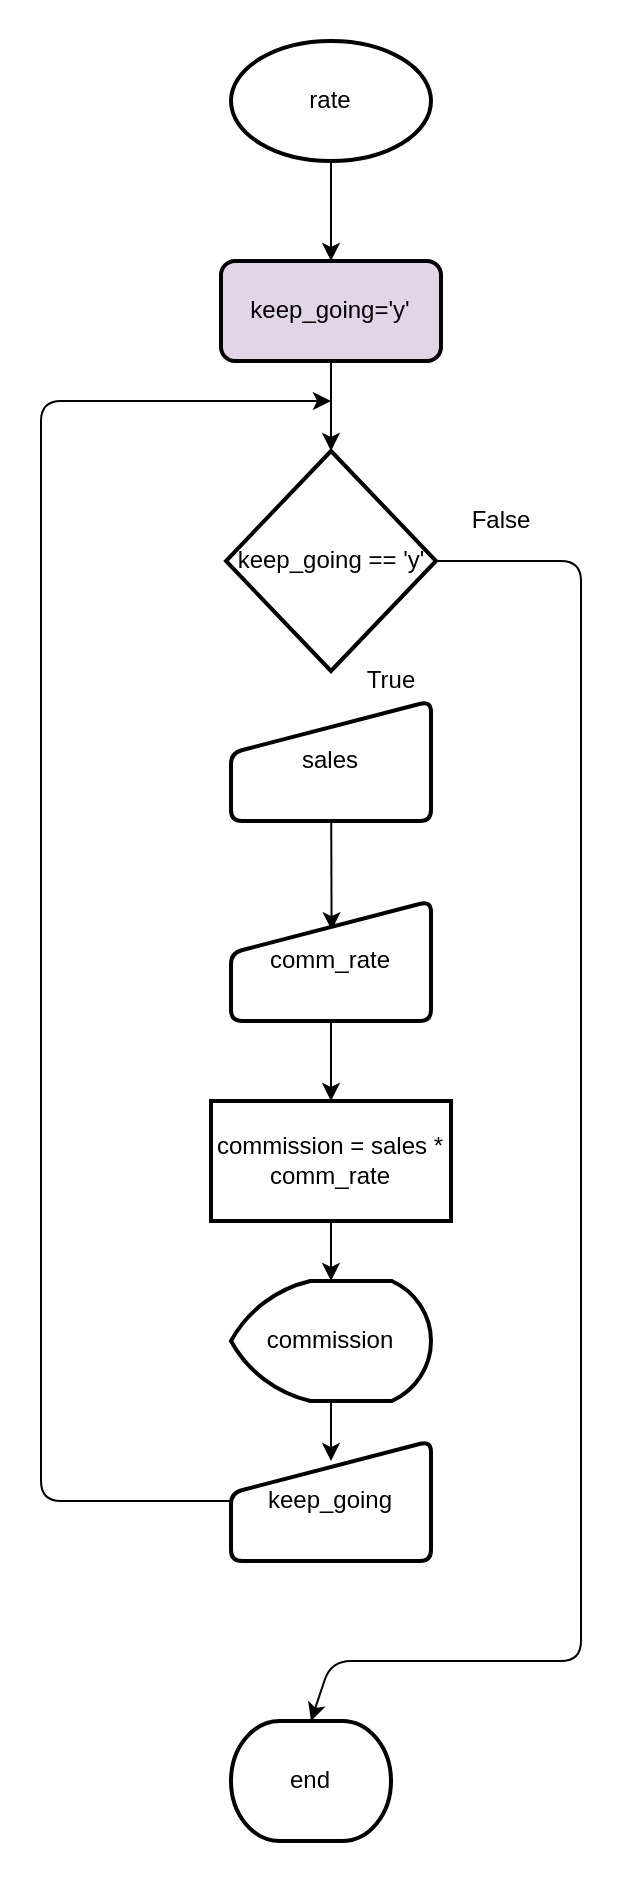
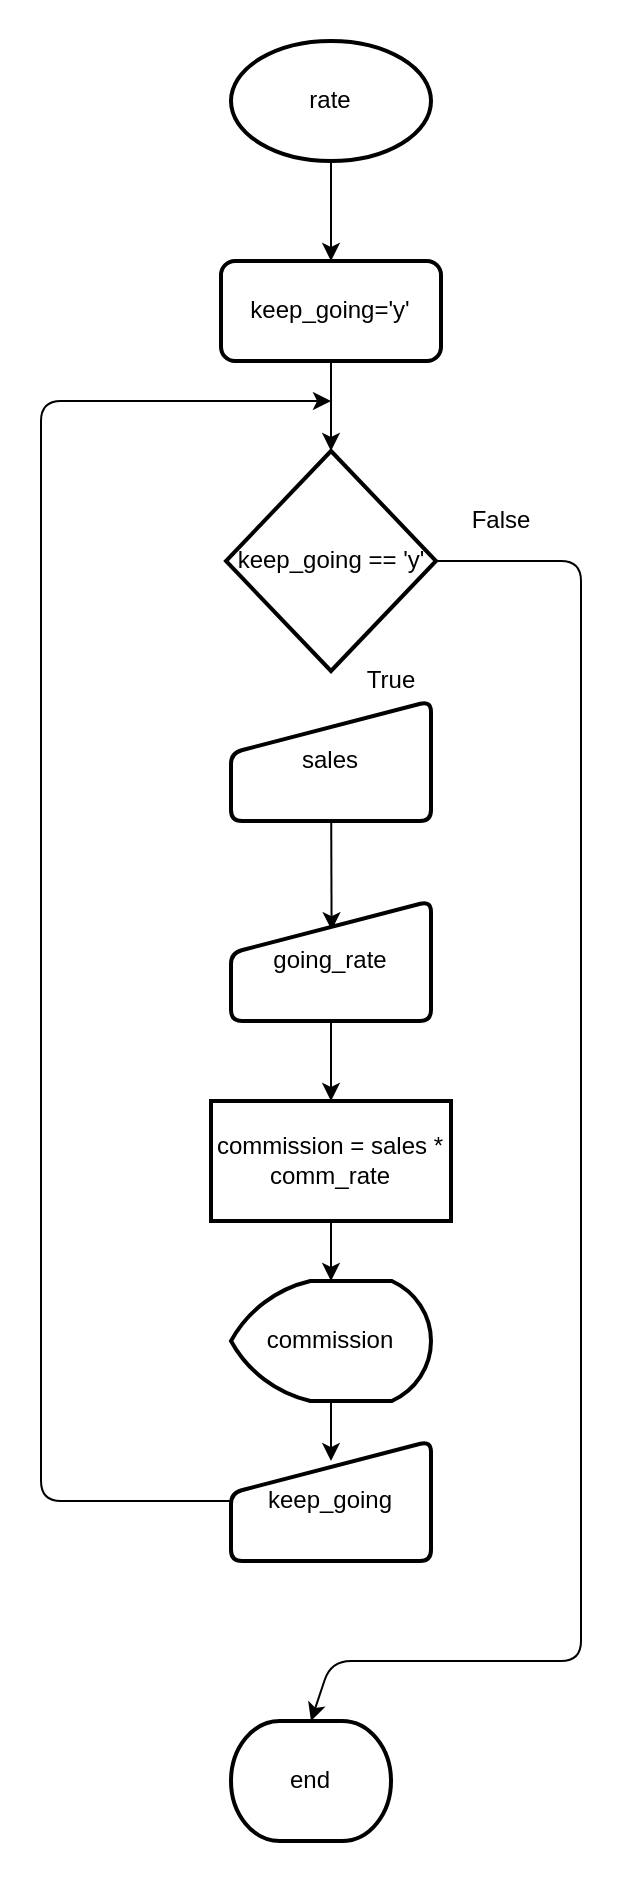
node "keep_going='y'": fillcolor #e1d5e7 -> #ffffff
node "comm_rate": label "comm_rate" -> "going_rate"
